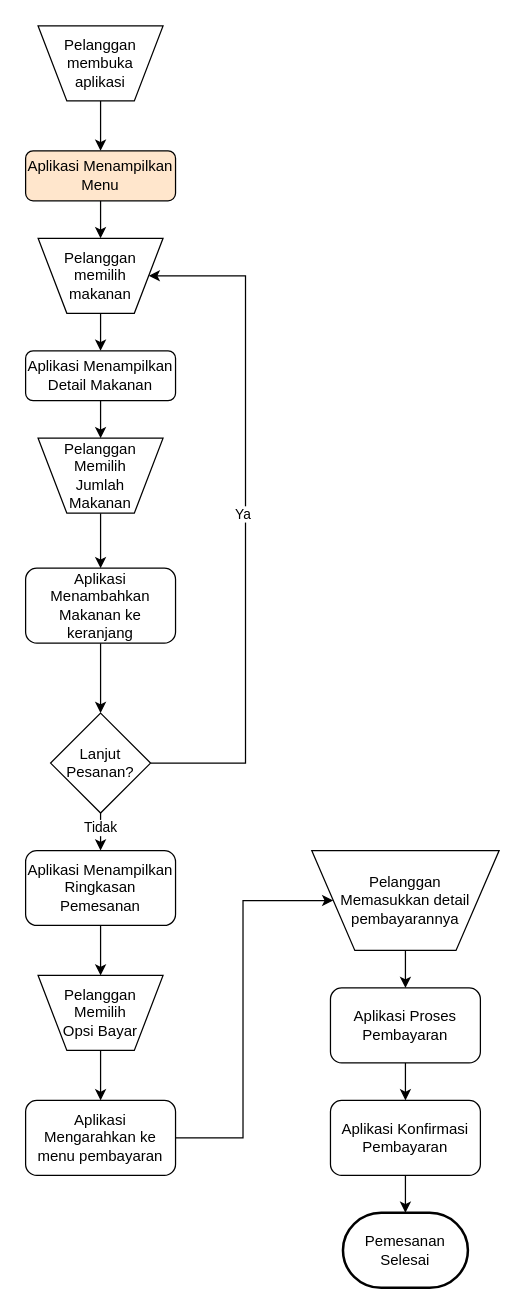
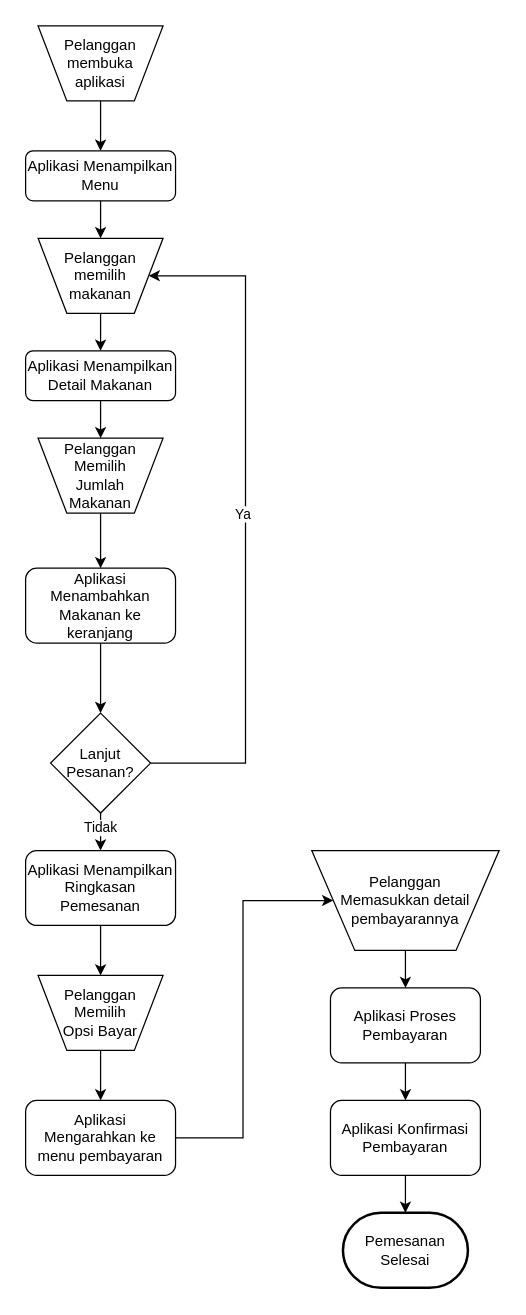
node "Aplikasi Menampilkan Menu": fillcolor #ffe6cc -> #ffffff
